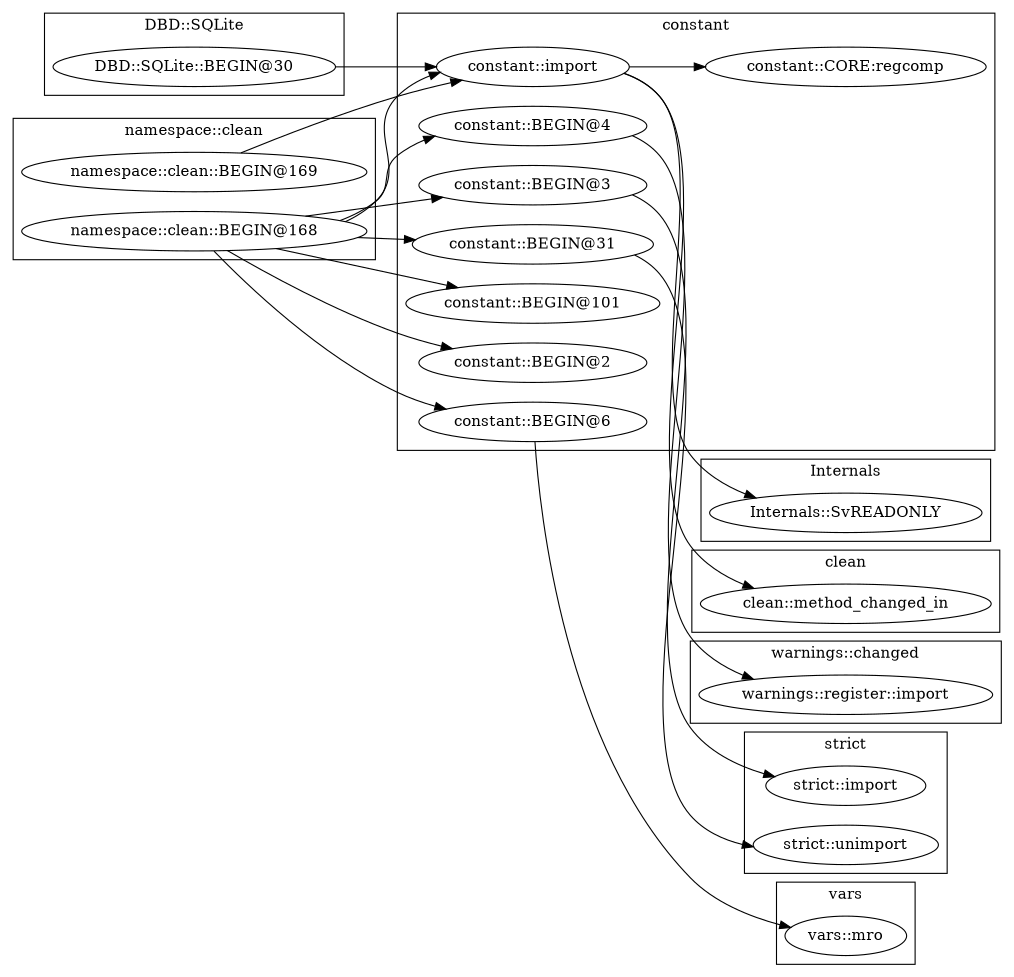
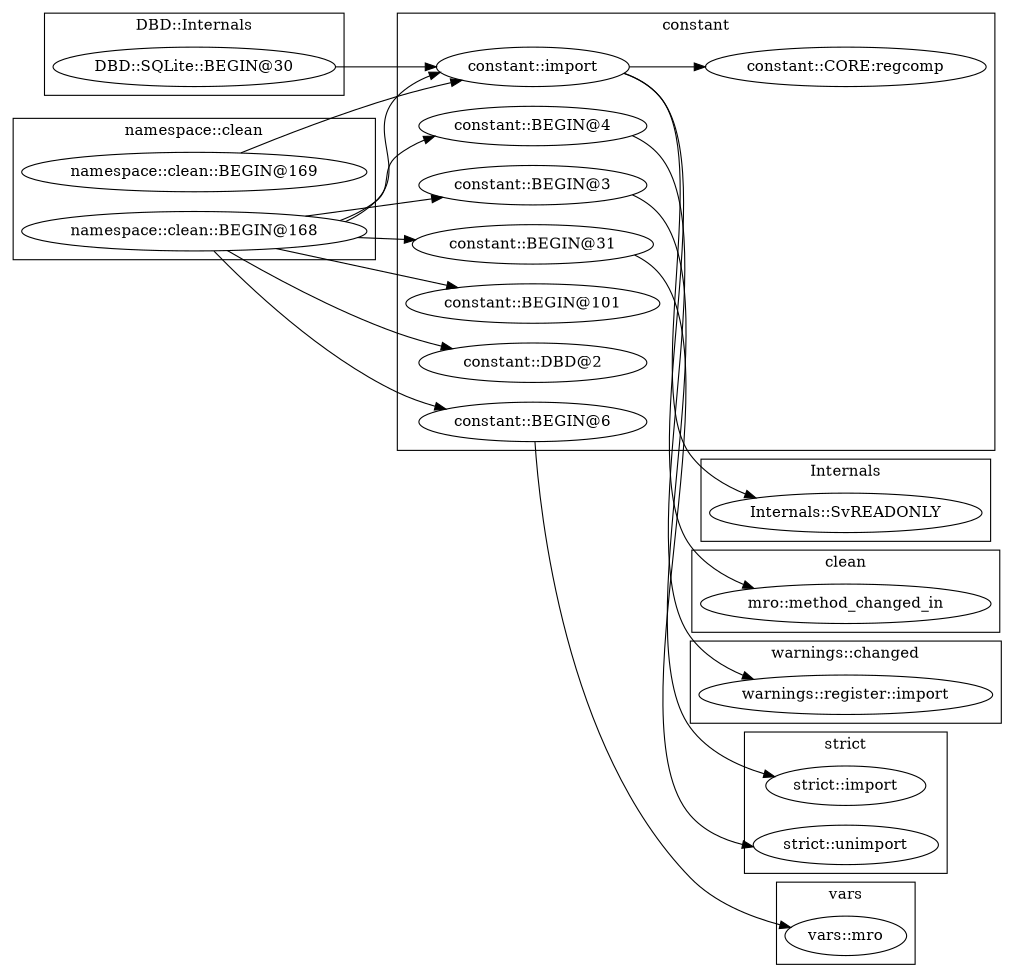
cluster "DBD::SQLite": label "DBD::SQLite" -> "DBD::Internals"
node "constant::BEGIN@2": label "constant::BEGIN@2" -> "constant::DBD@2"
node "clean::method_changed_in": label "clean::method_changed_in" -> "mro::method_changed_in"
